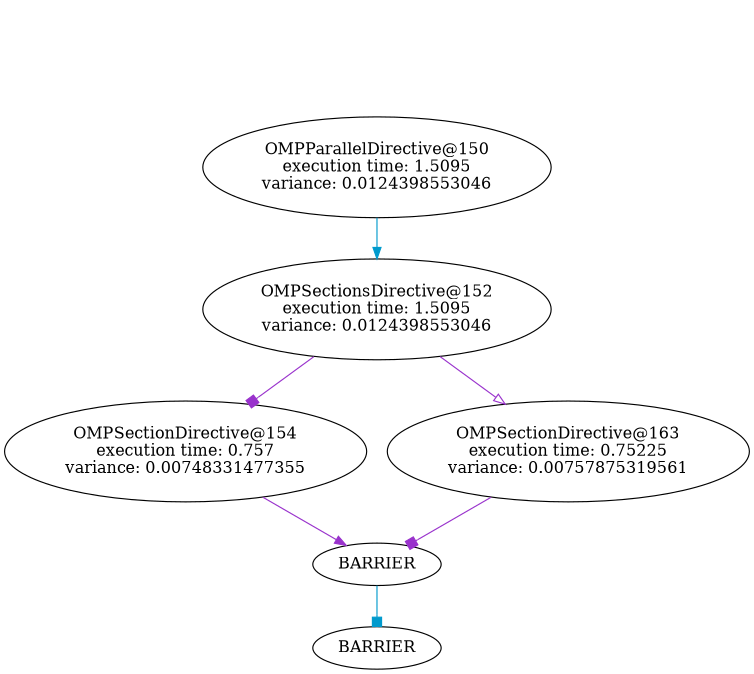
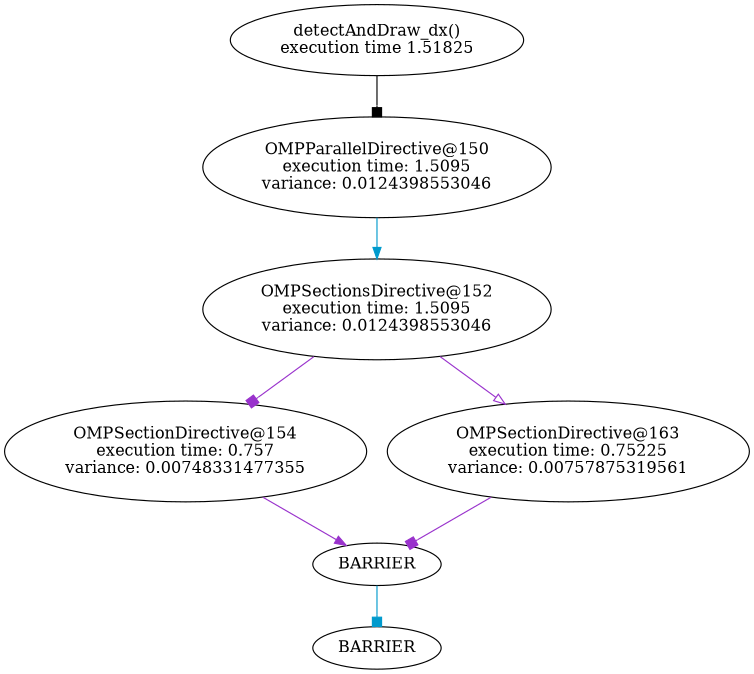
node "detectAndDraw_dx() execution time 1.51825": added
